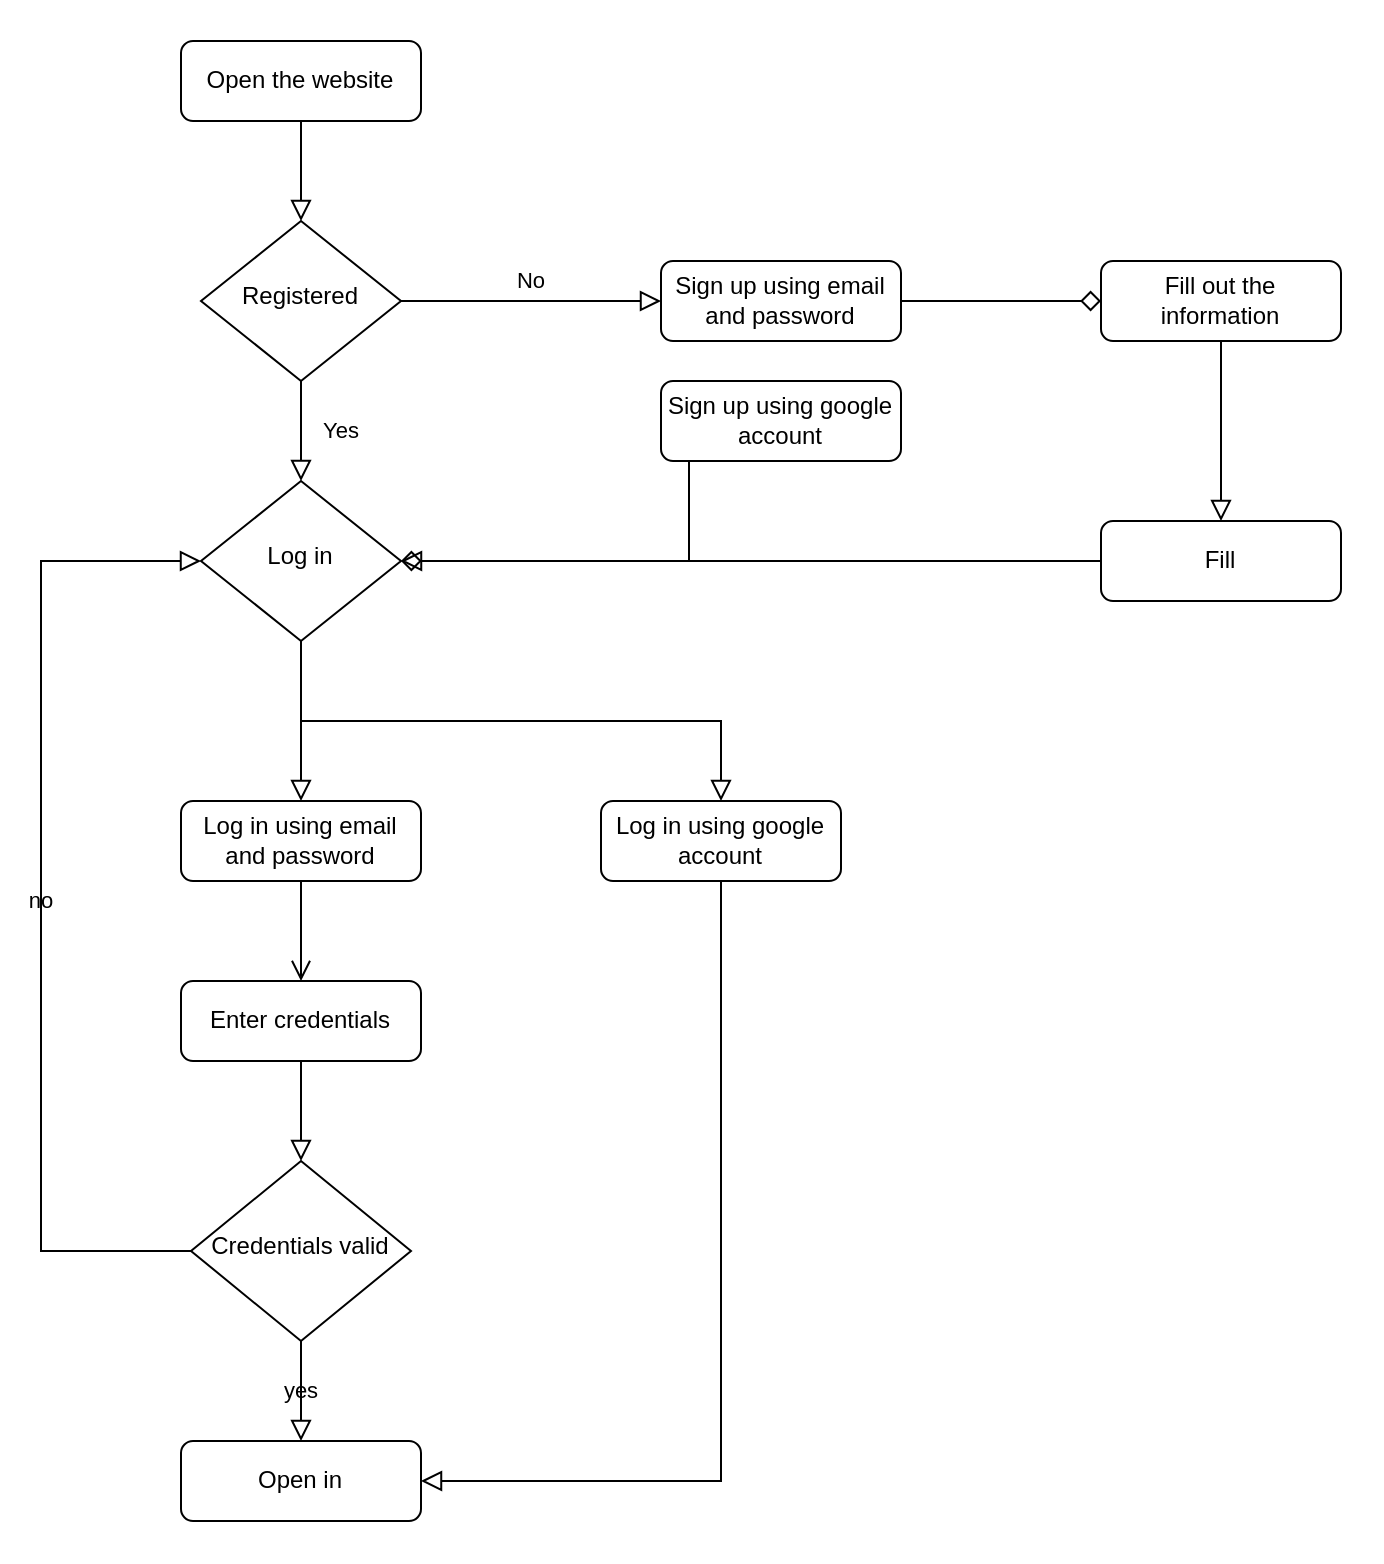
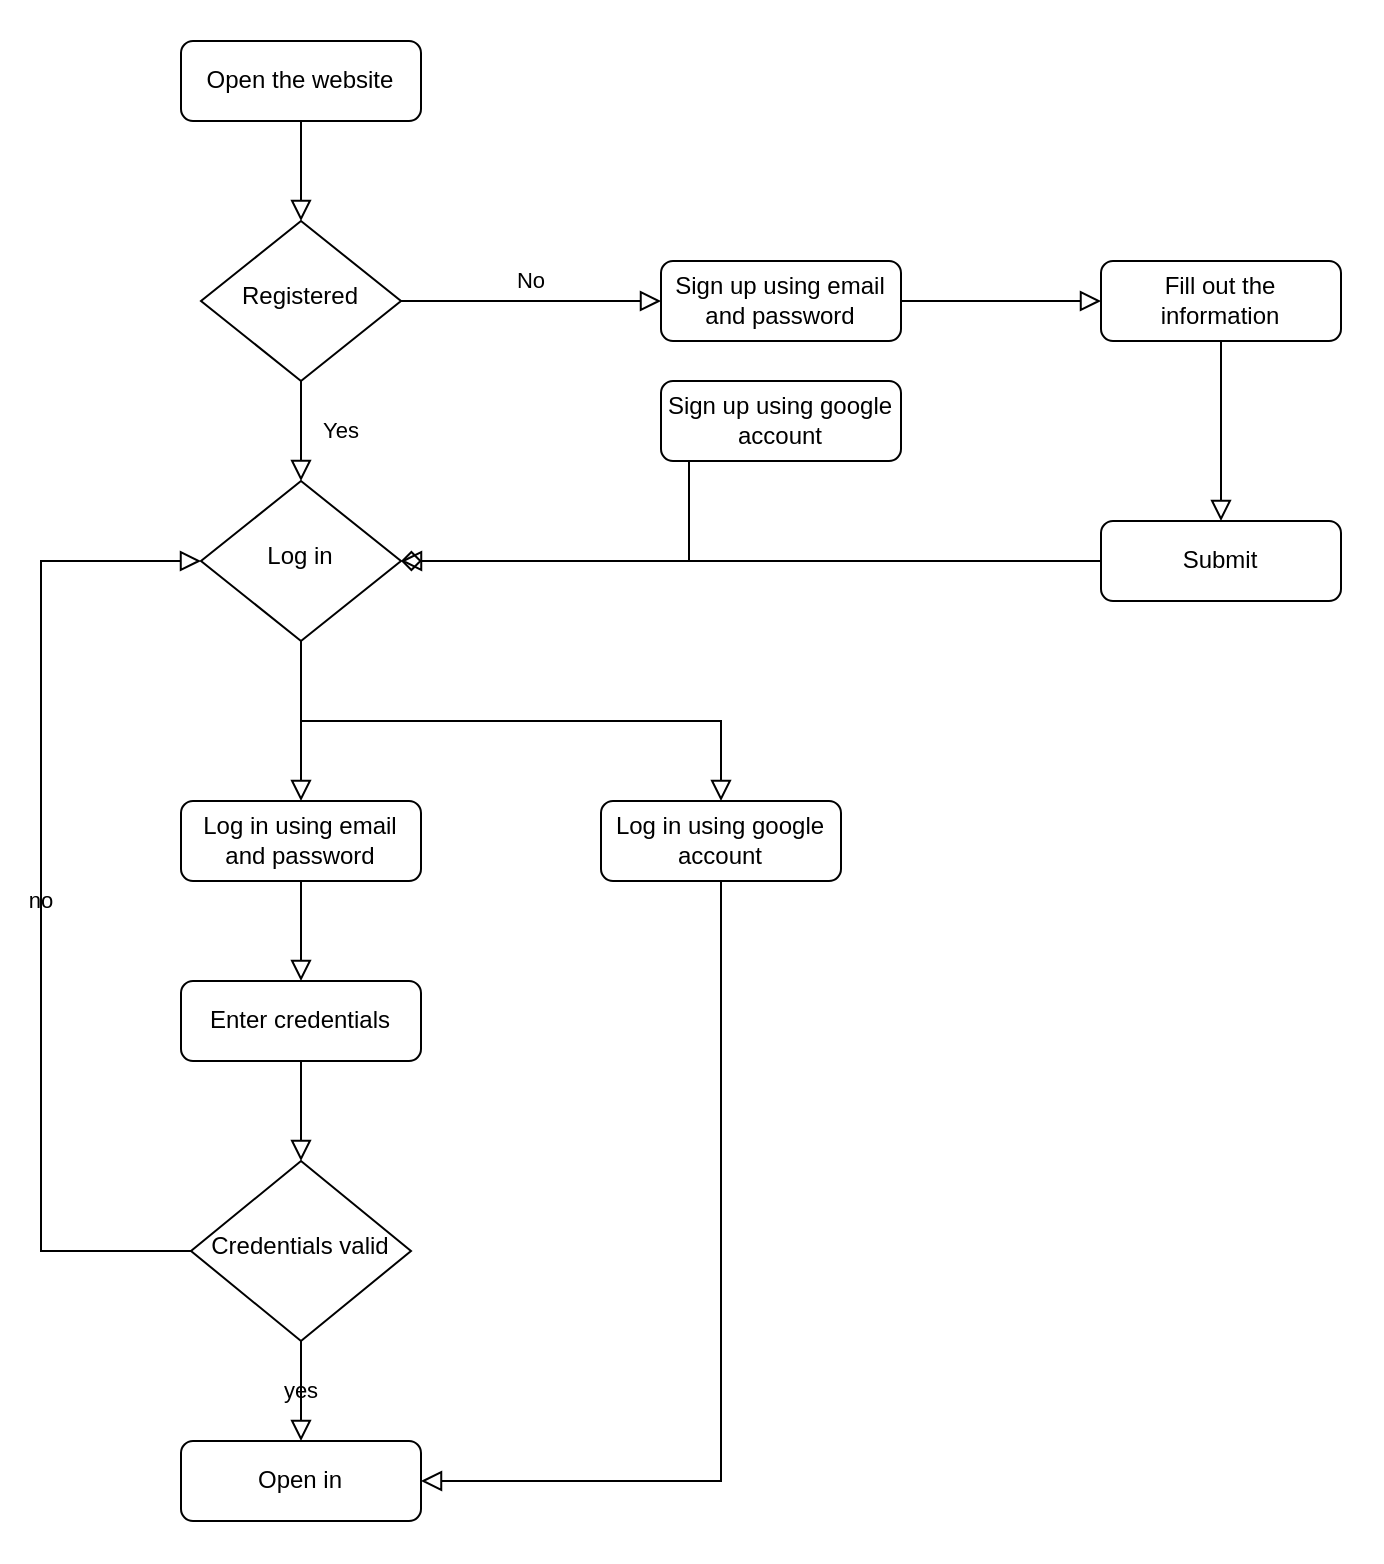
edge "Sign up using email and password" -> "Fill out the information": arrowhead diamond -> block
node "Fill": label "Fill" -> "Submit"
edge "Log in using email and password" -> "Enter credentials": arrowhead open -> block
